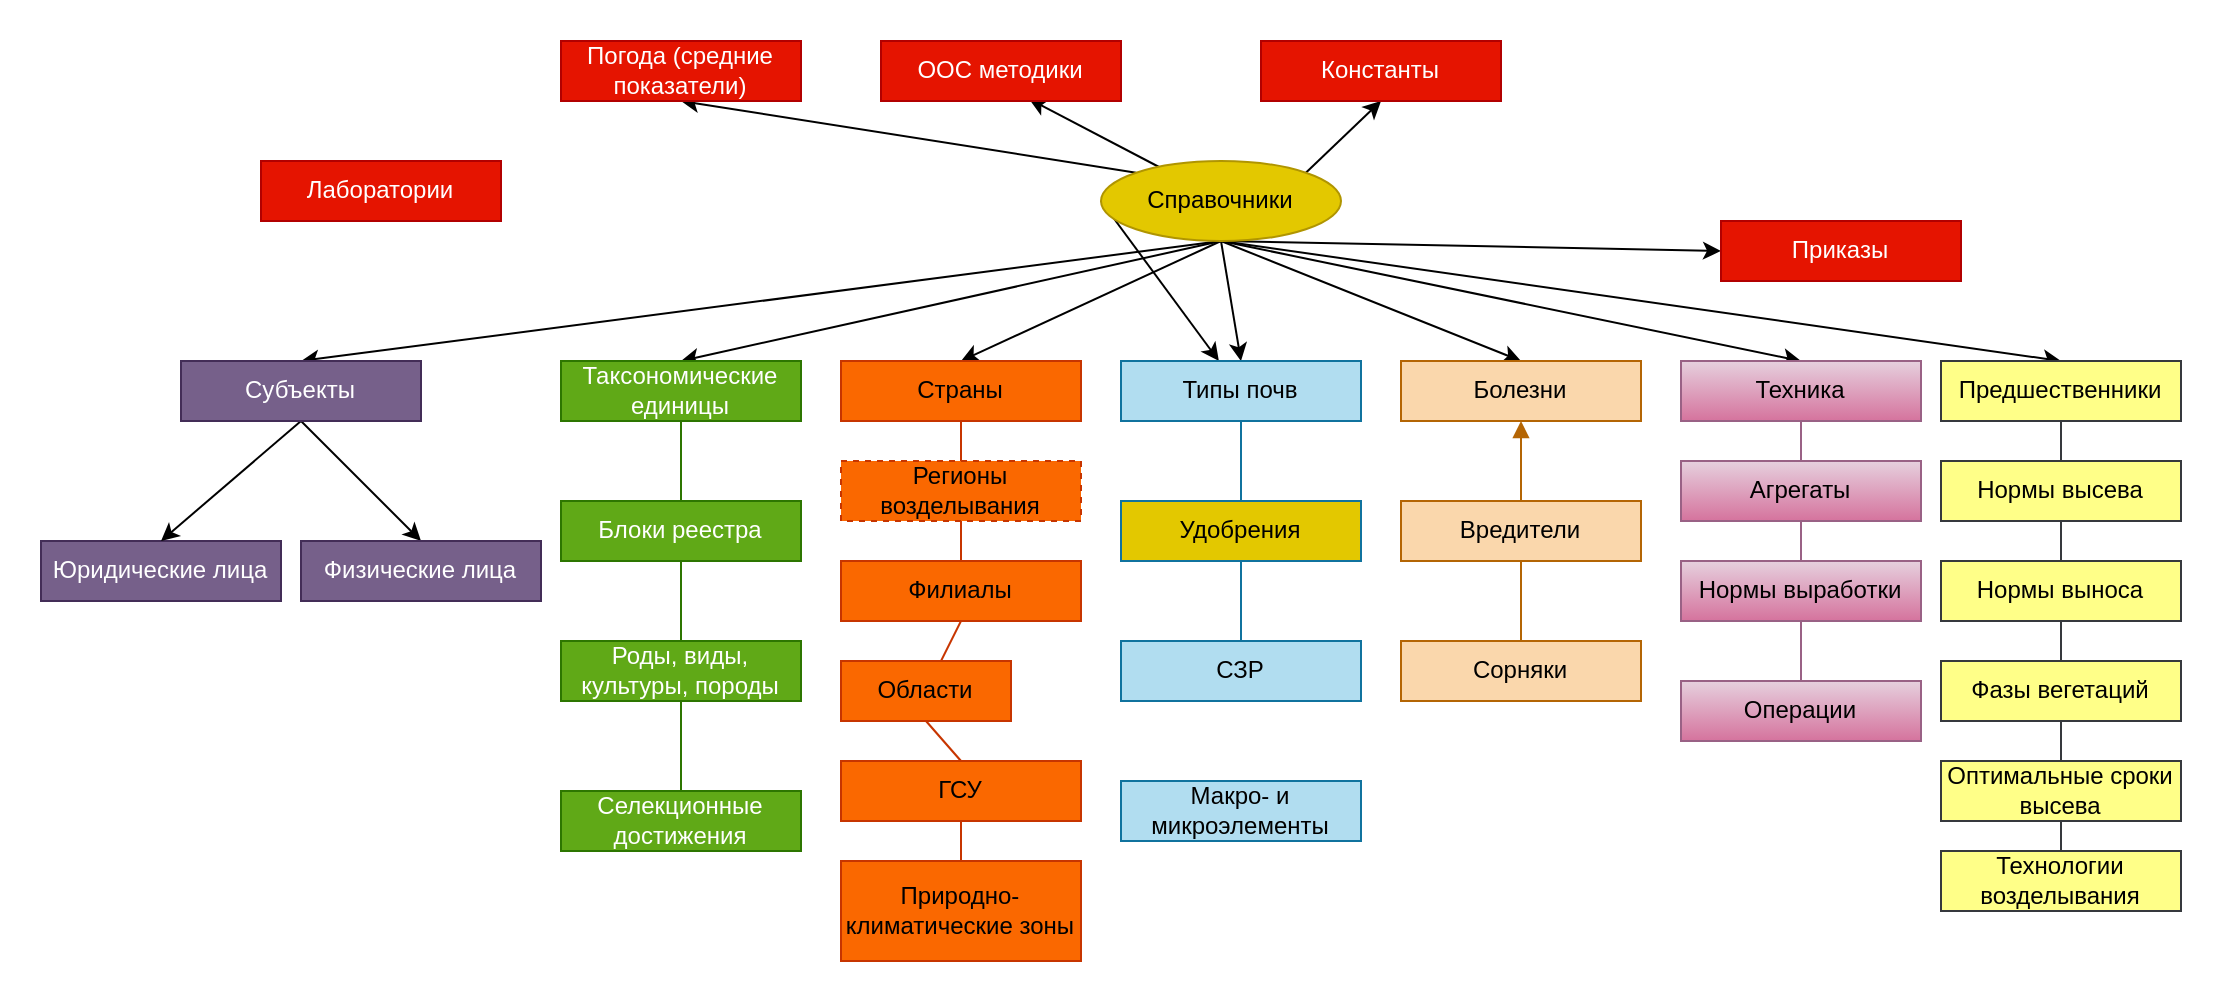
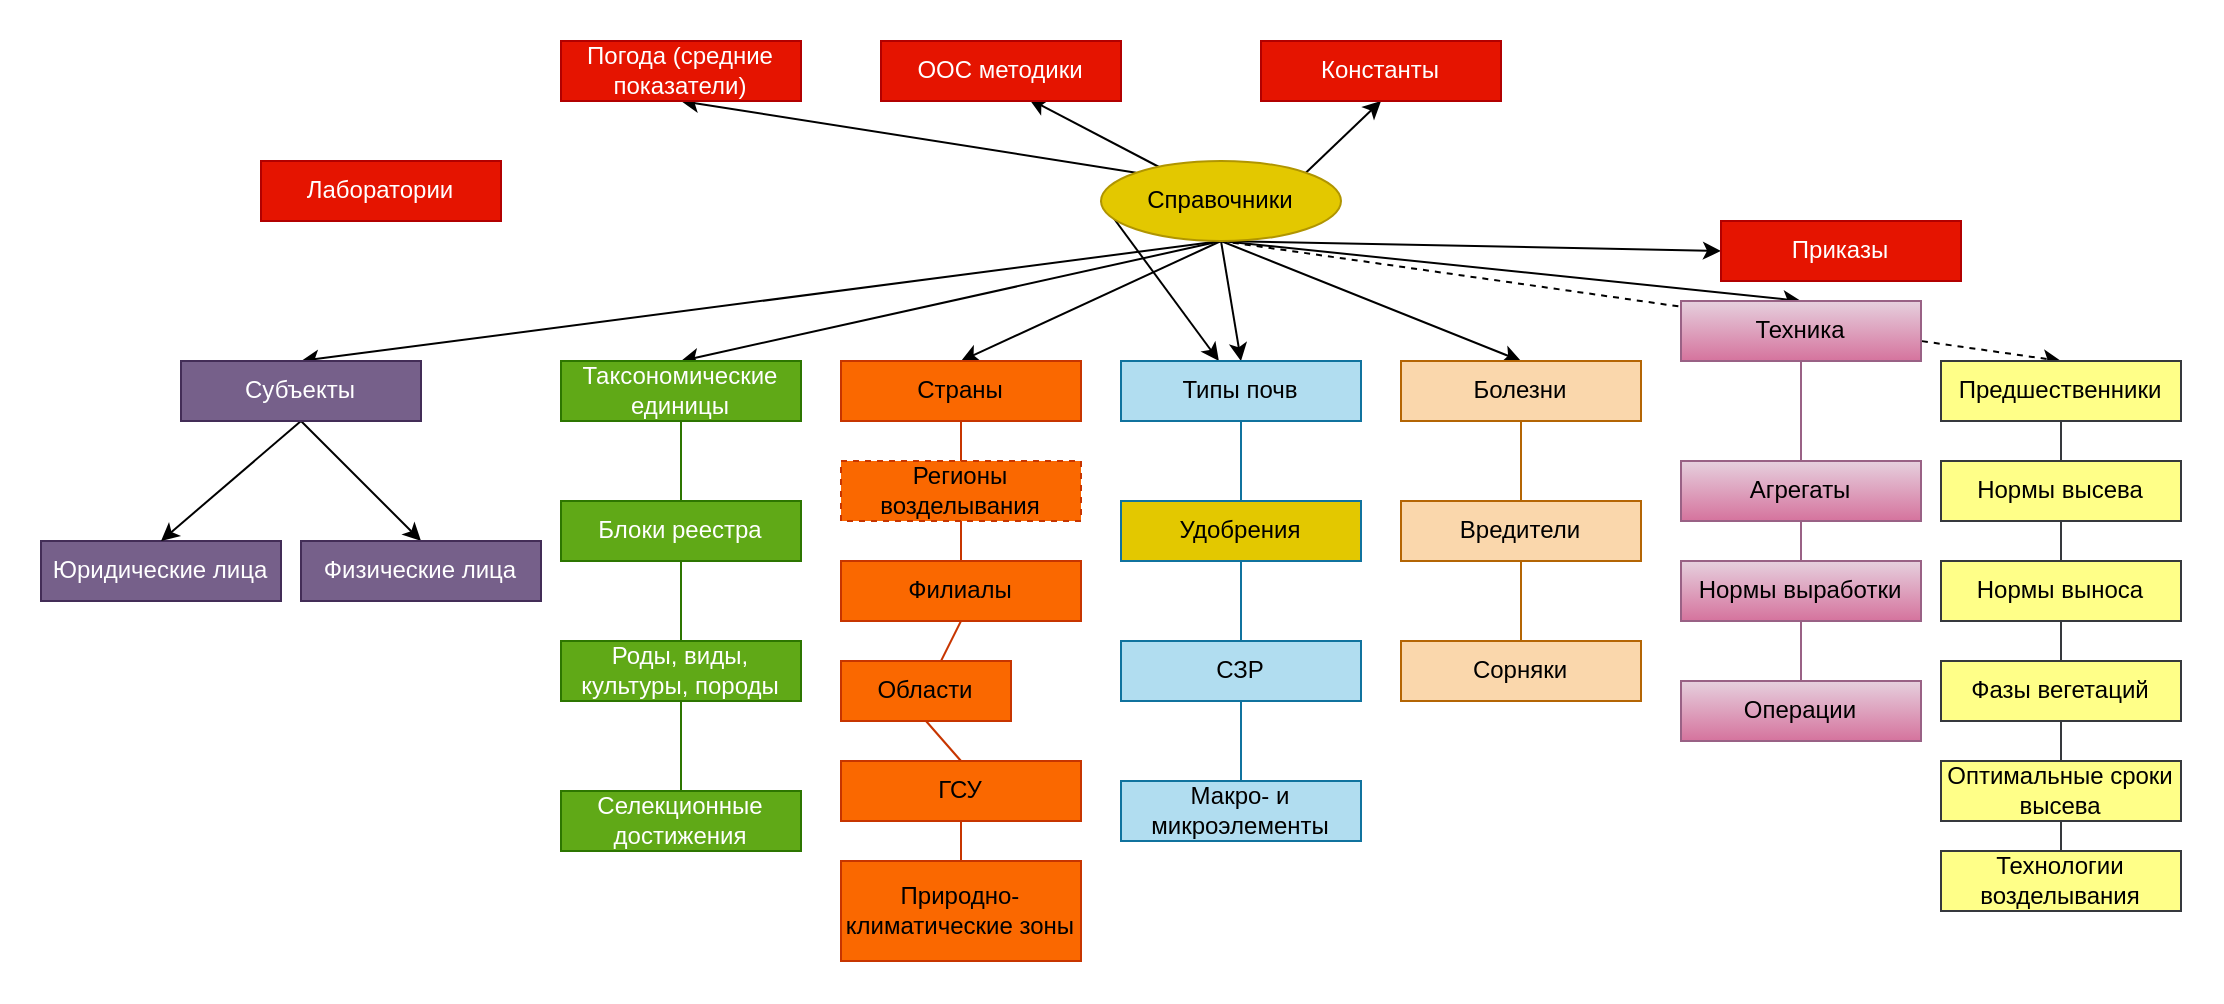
edge "Справочники" -> "Предшественники": style solid -> dashed
node "Техника": moved (1801, 391) -> (1801, 331)
edge "Вредители" -> "Болезни": arrowhead block -> none
edge "СЗР" -- "Макро- и микроэлементы": added
